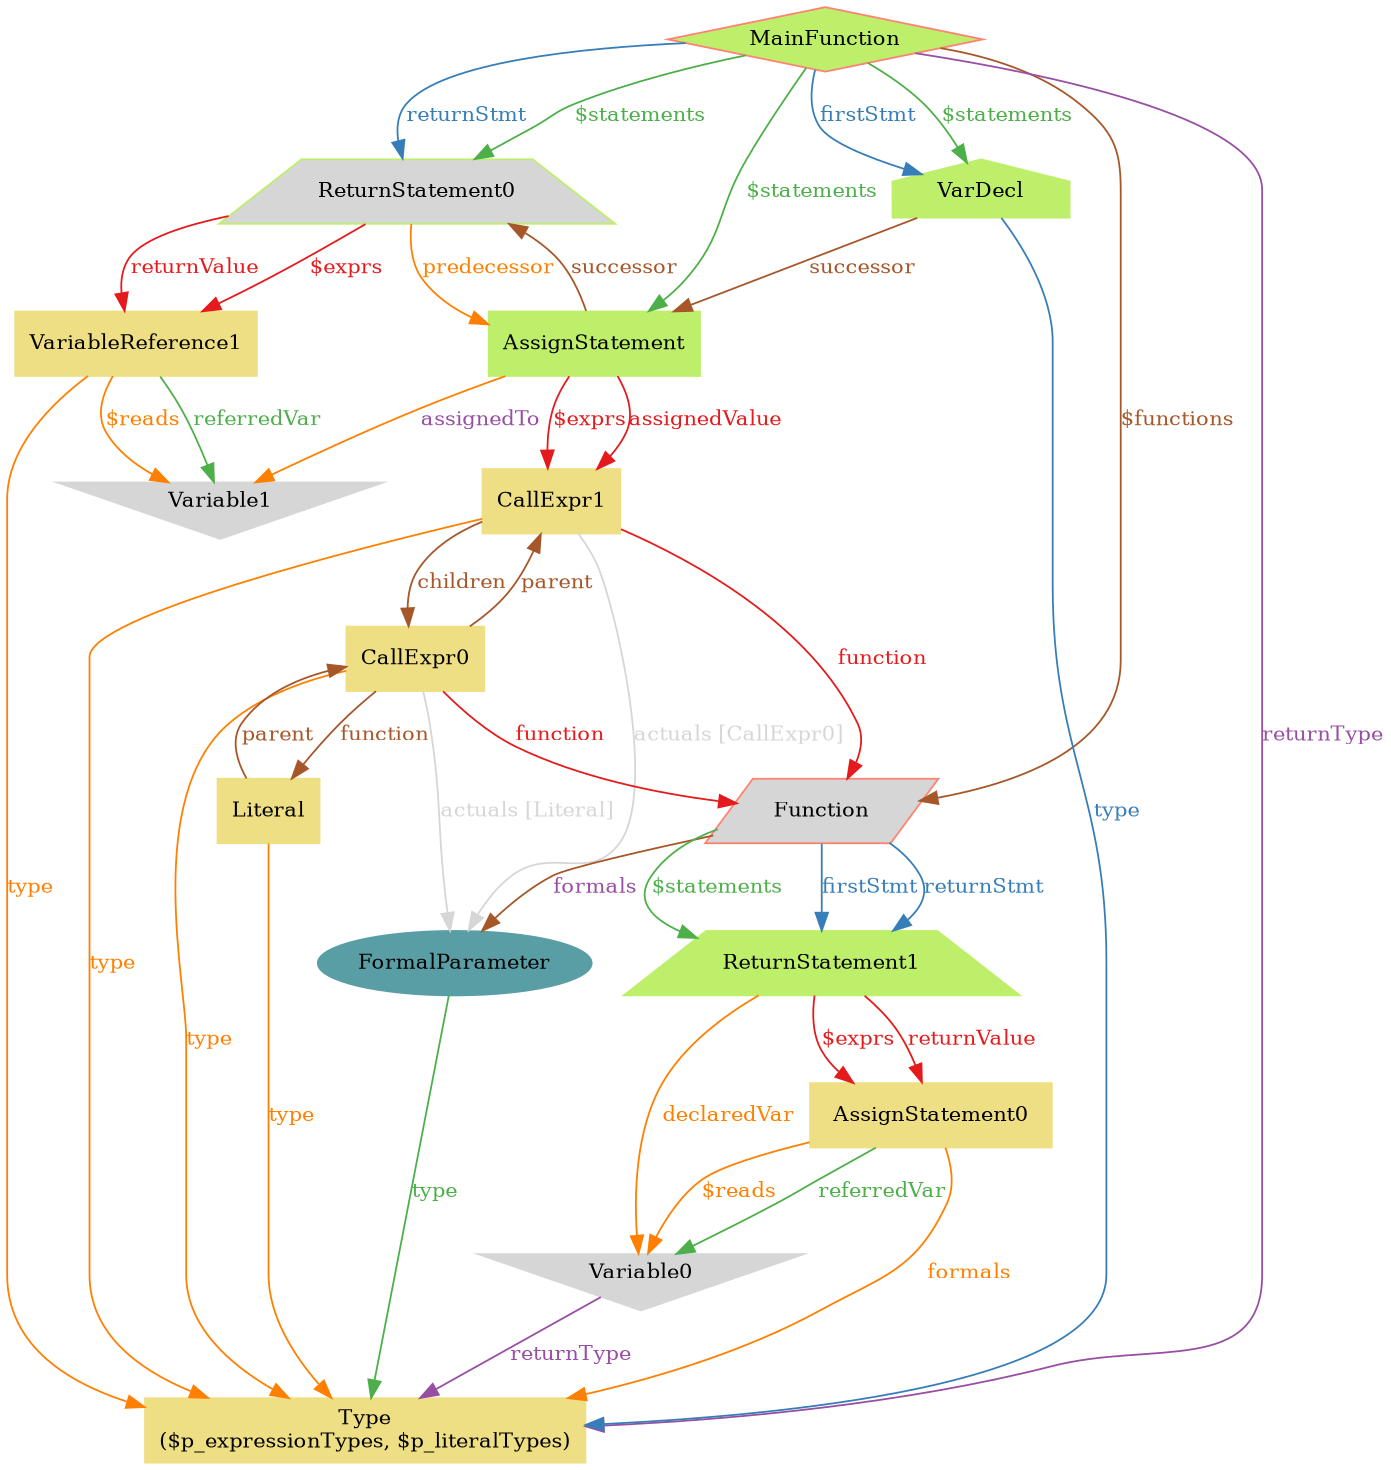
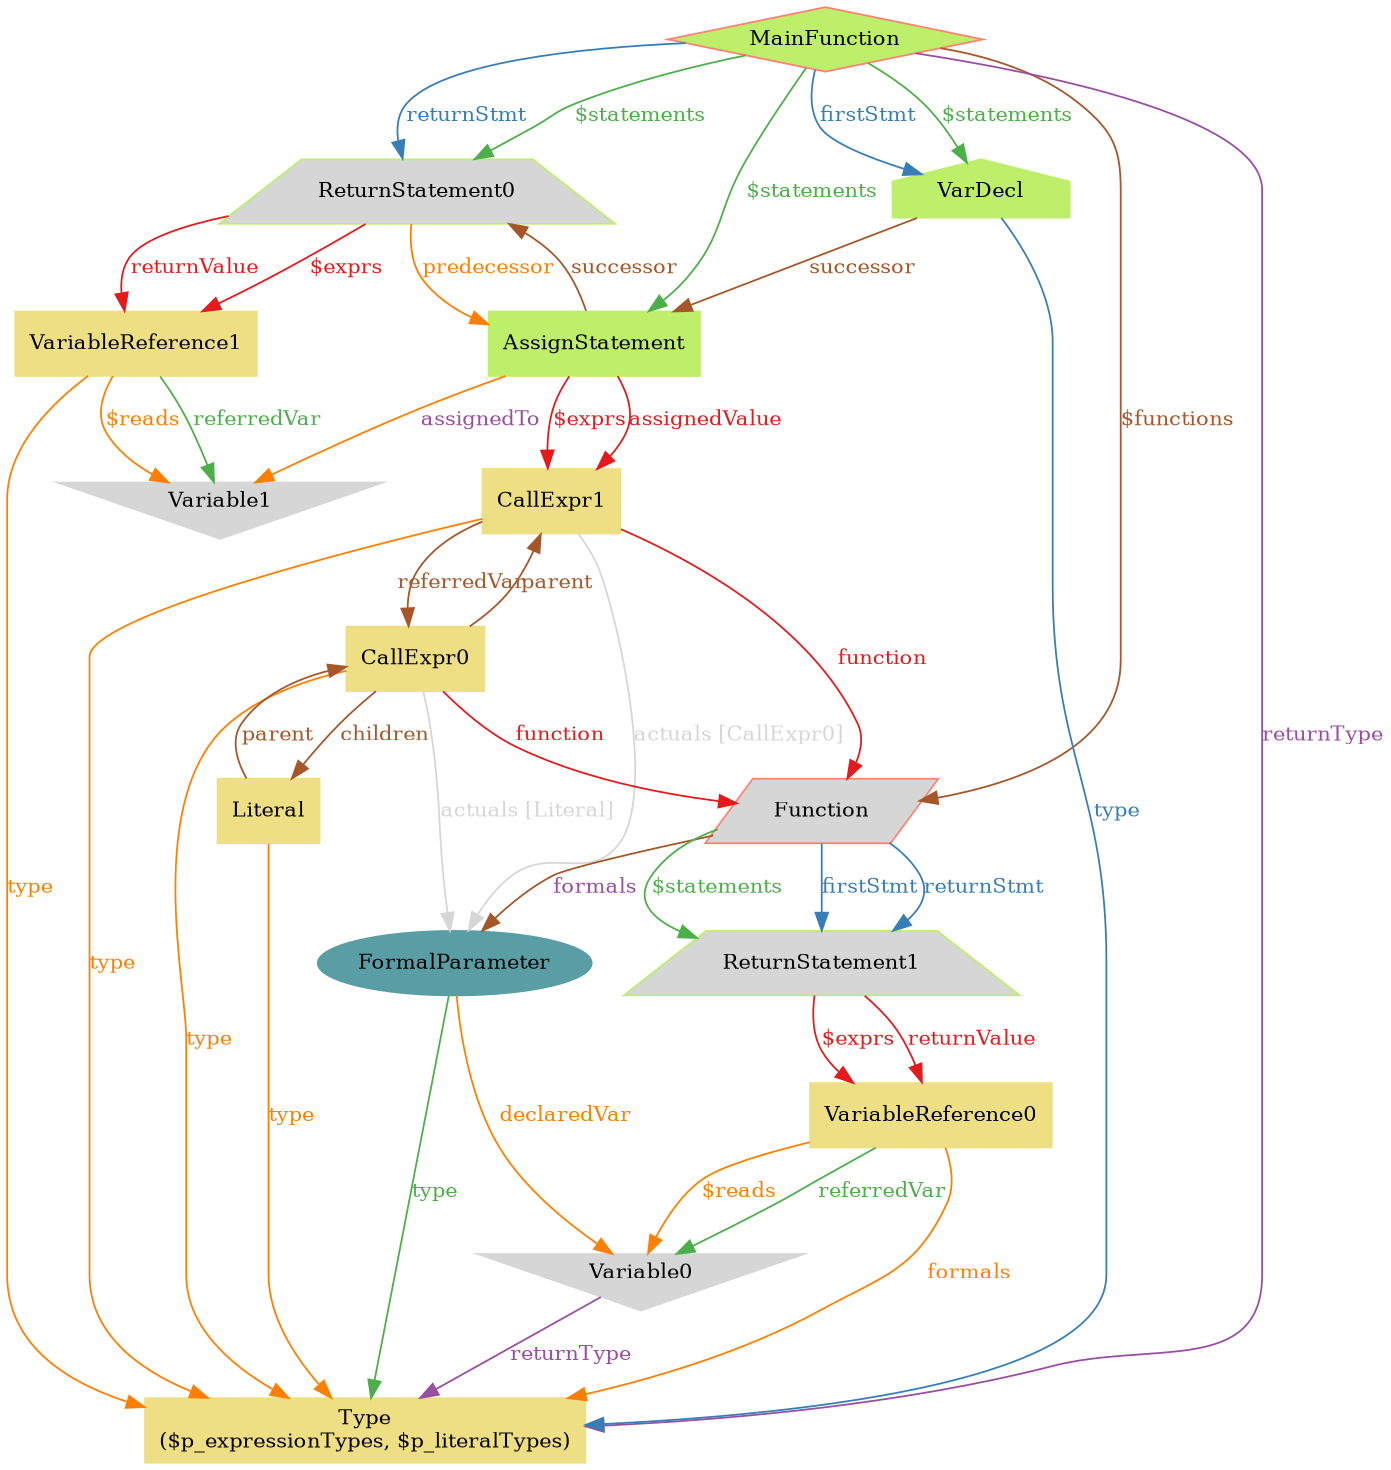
edge "CallExpr1" -> "CallExpr0": label "children" -> "referredVar"
edge "CallExpr0" -> "Literal": label "function" -> "children"
node "ReturnStatement1": fillcolor #bdef6b -> #d6d6d6
edge "ReturnStatement1" -> "Variable0": now "FormalParameter" -> "Variable0"
node "AssignStatement0": label "AssignStatement0" -> "VariableReference0"
